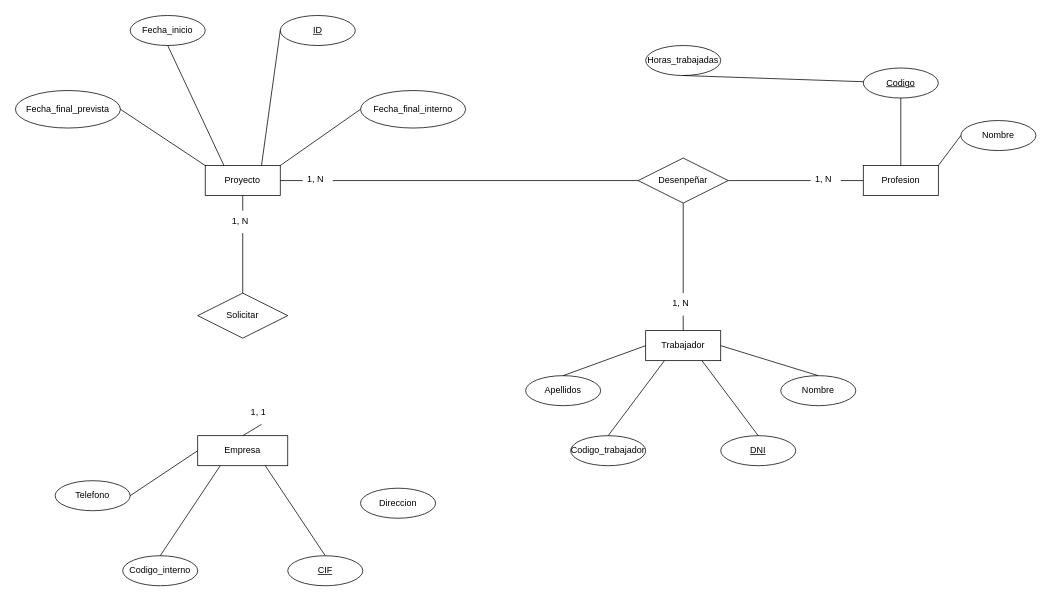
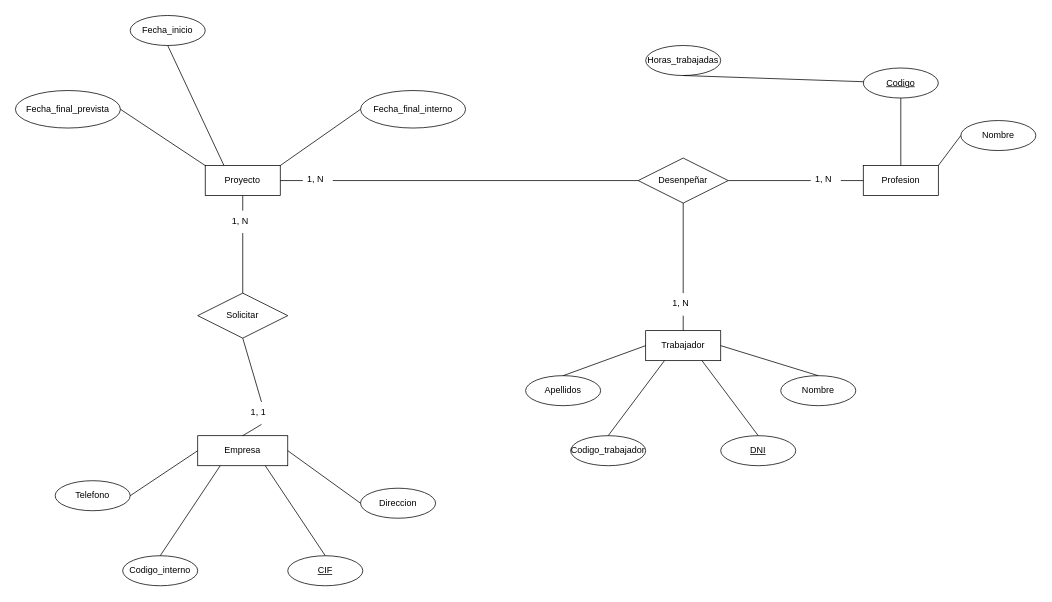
node "ID": removed
edge "ID" -- "Proyecto": removed
edge "Solicitar" -- "1, 1": added
edge "Empresa" -- "Direccion": added
